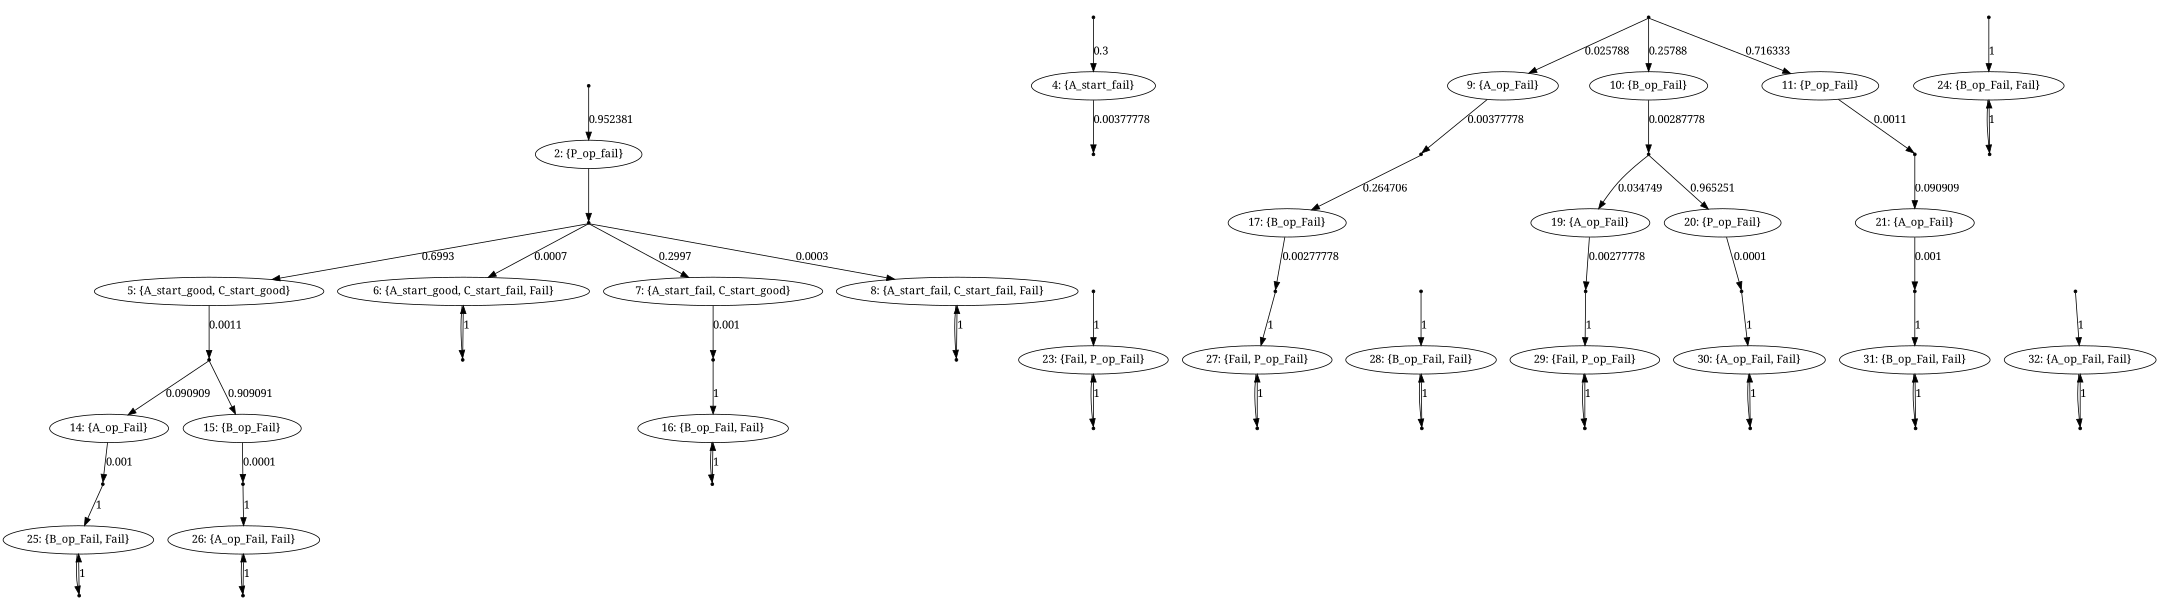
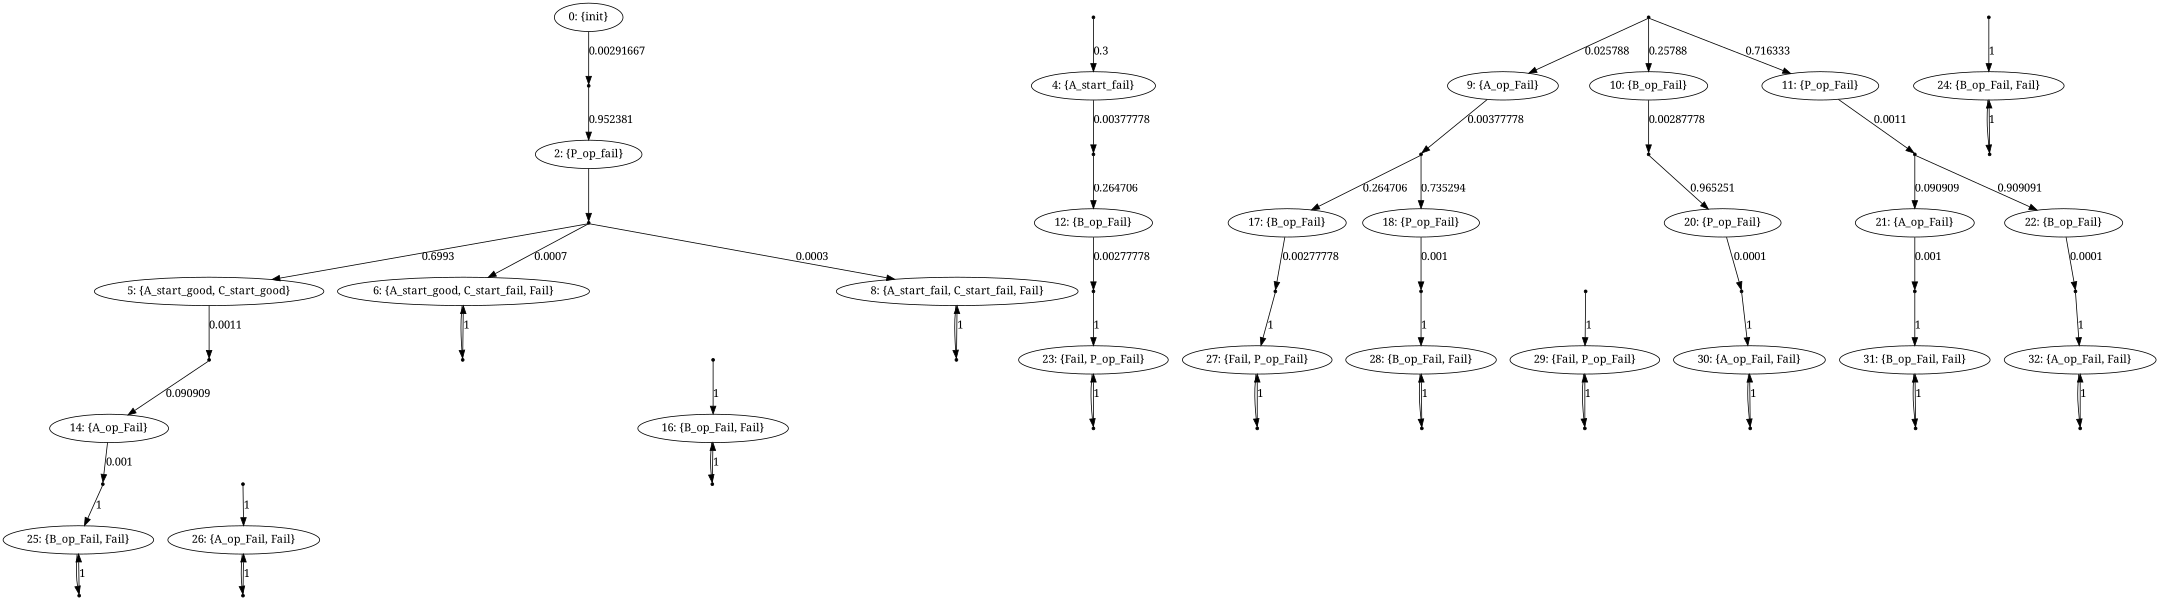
node "0: {init}": added
node "12: {B_op_Fail}": added
node "18: {P_op_Fail}": added
node "19: {A_op_Fail}": removed
node "22: {B_op_Fail}": added
node "7: {A_start_fail, C_start_good}": removed
node "15: {B_op_Fail}": removed
